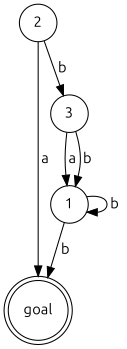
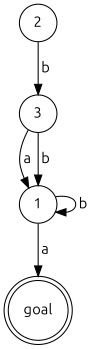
edge "2" -> "goal": removed, label "a"
edge "1" -> "goal": label " b " -> " a "
